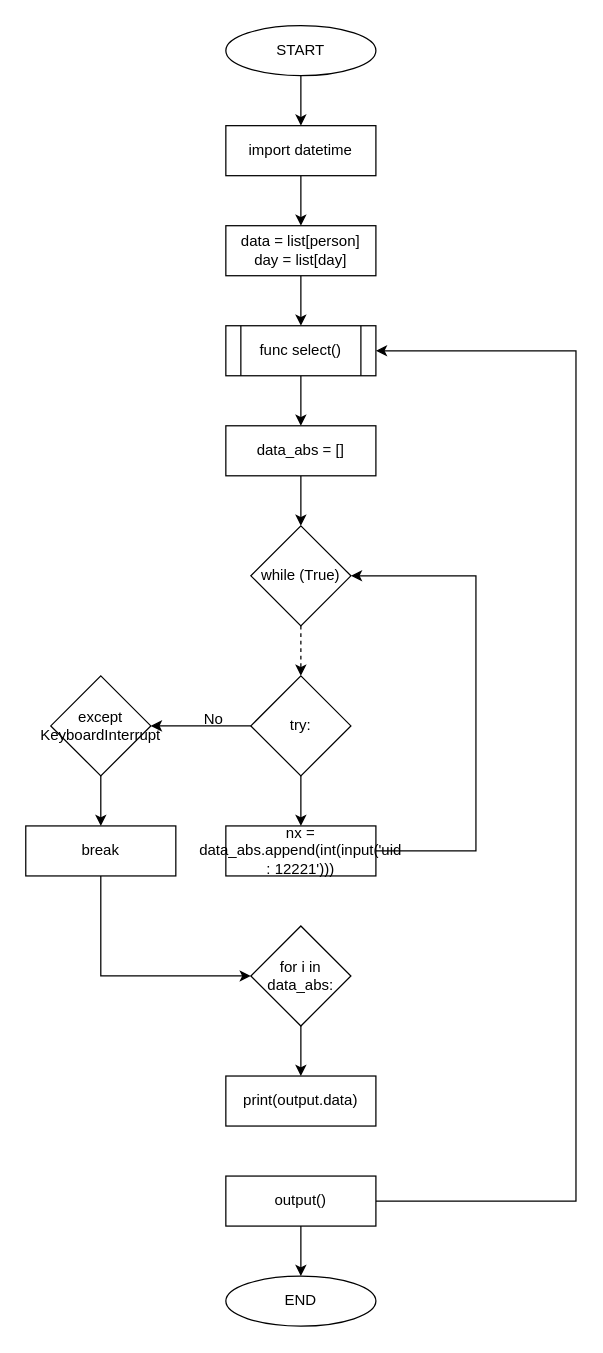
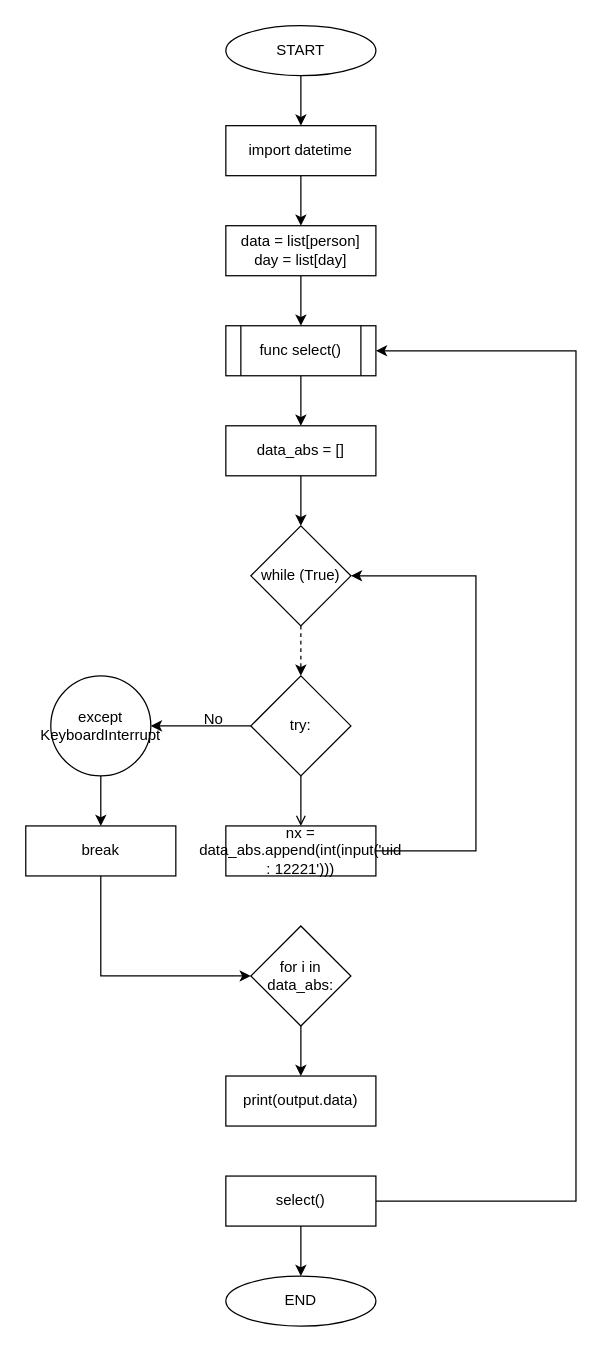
node "except KeyboardInterrupt": shape diamond -> ellipse
edge "try:" -> "nx = data_abs.append(int(input('uid : 12221')))": arrowhead classic -> open
node "output()": label "output()" -> "select()"
